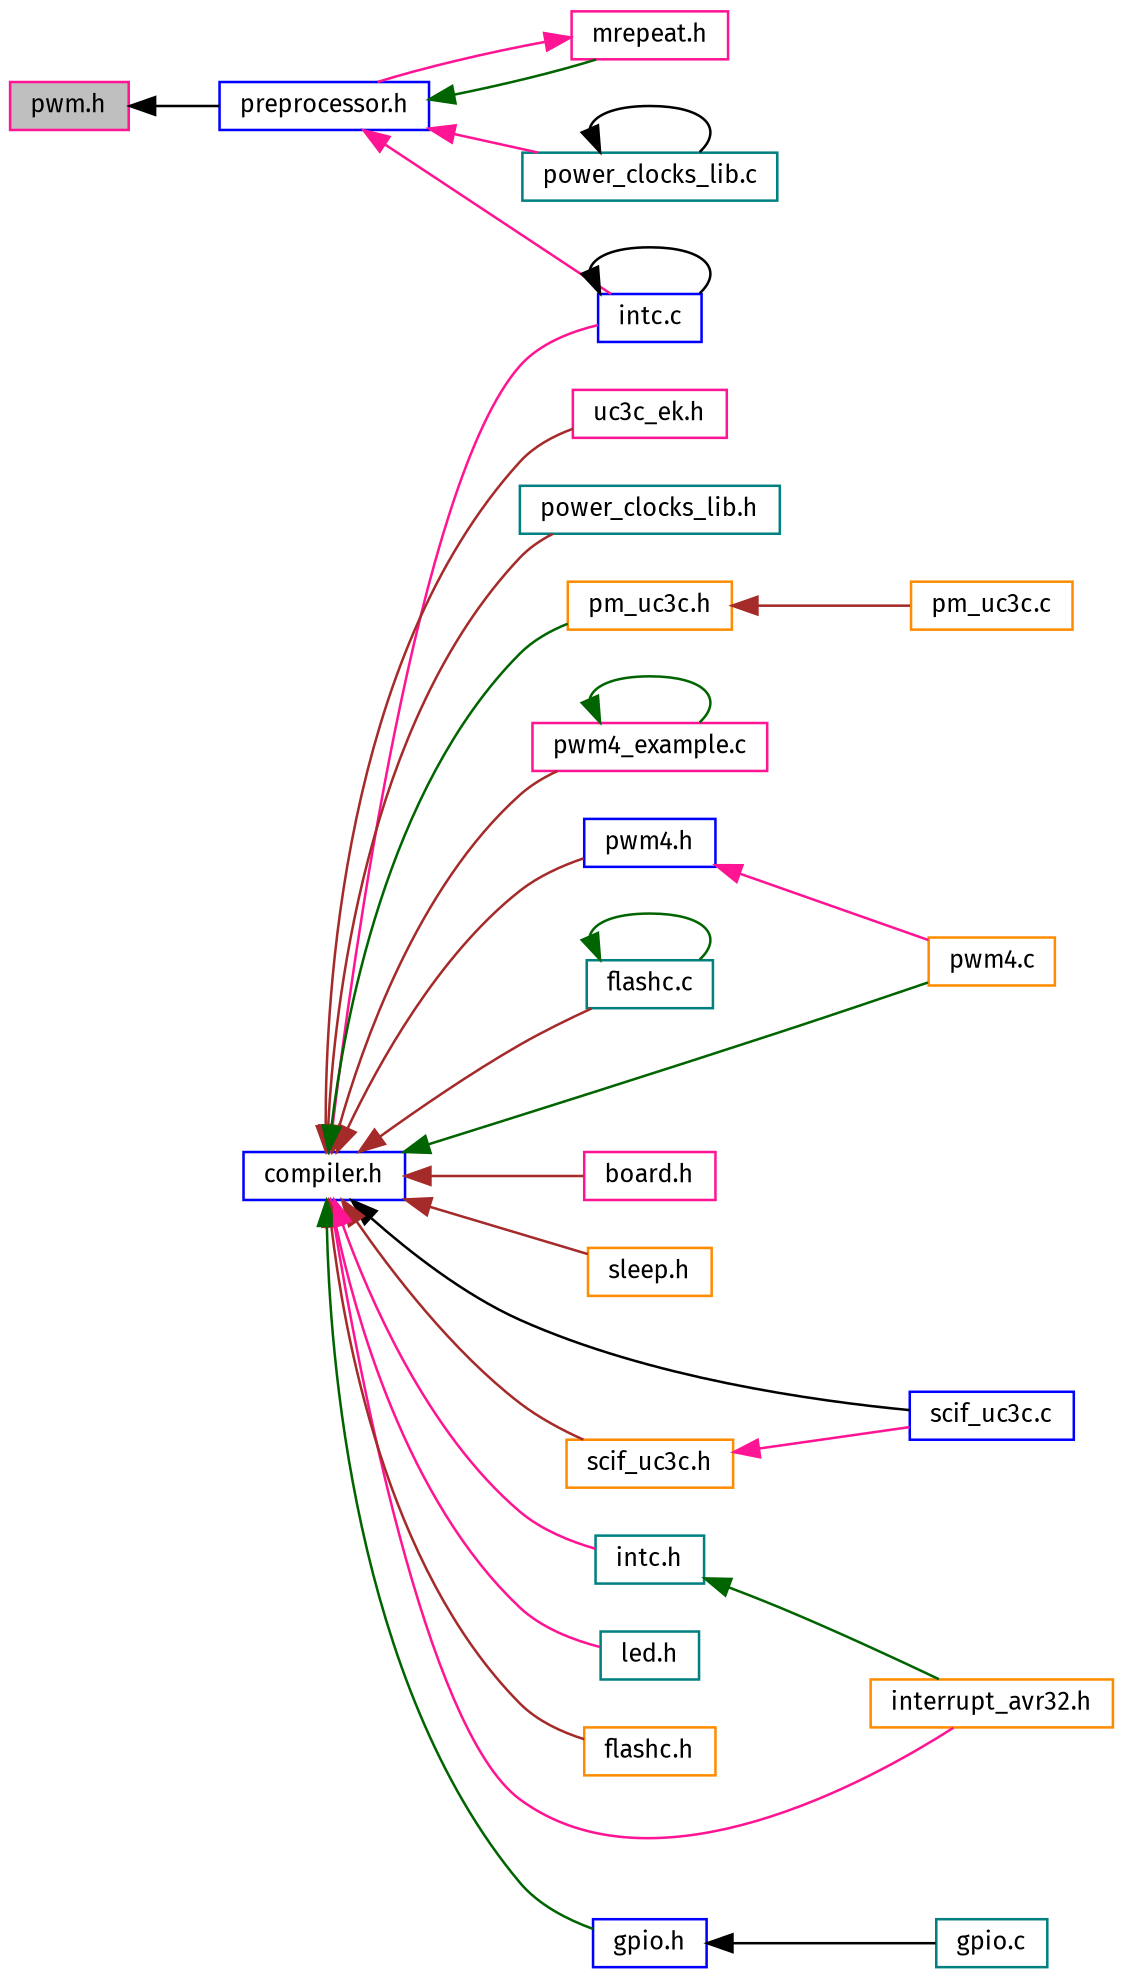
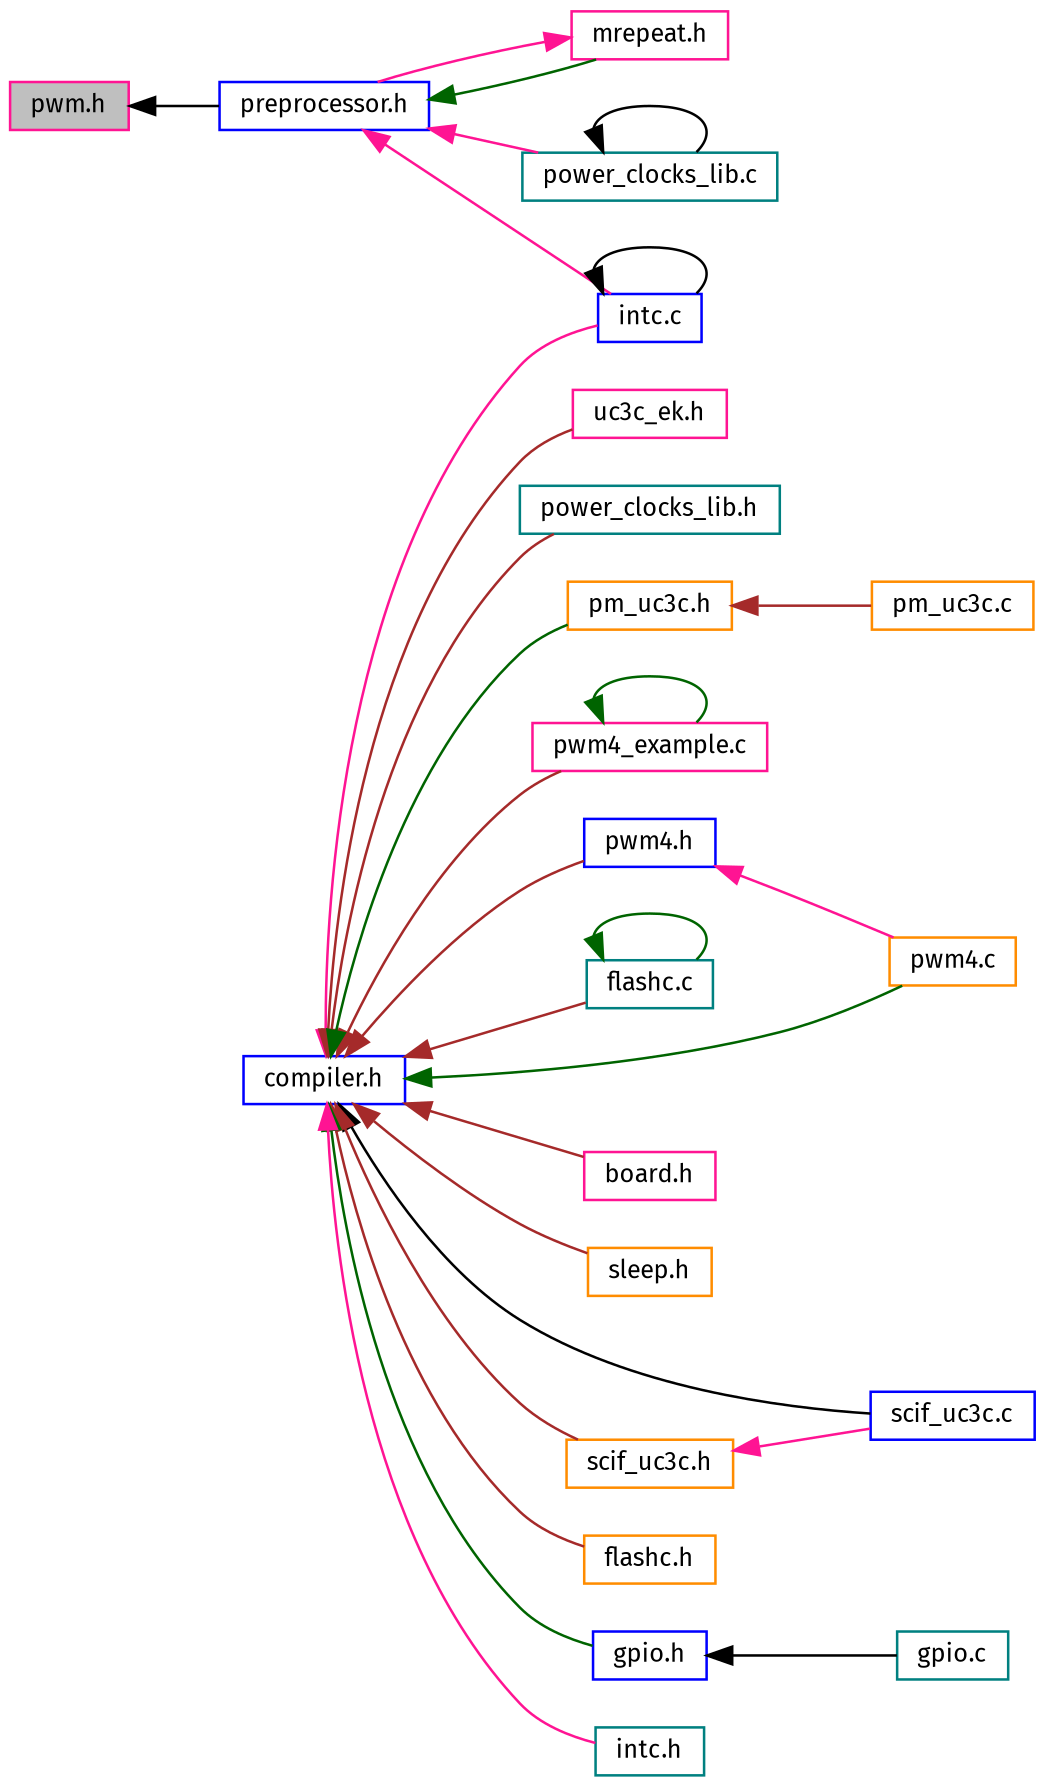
node "led.h": removed
node "interrupt_avr32.h": removed
